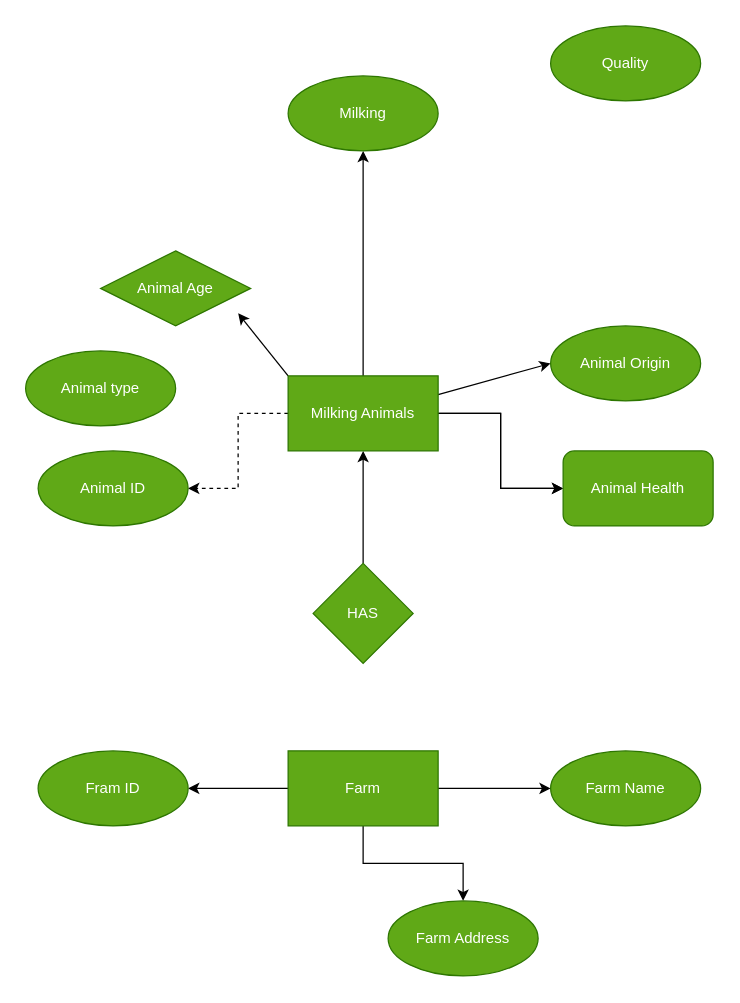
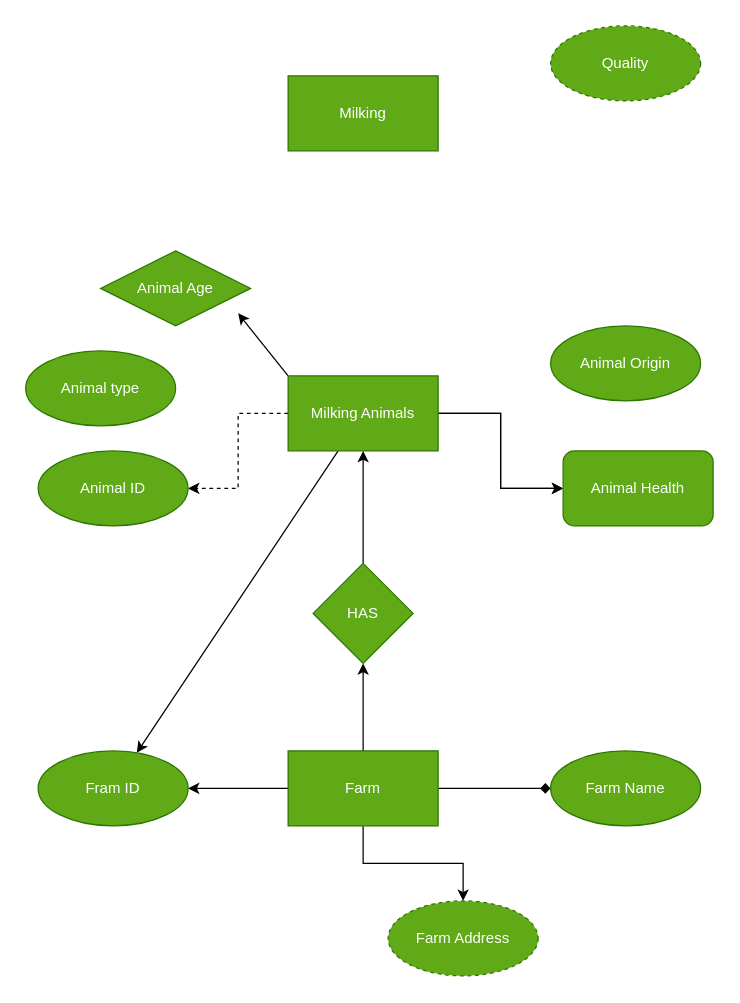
node "Quality": style solid -> dashed
node "Milking": shape ellipse -> rectangle
edge "Milking Animals" -> "Milking": now "Milking Animals" -> "Fram ID"
edge "Milking Animals" -> "Animal Origin": removed
edge "Farm" -> "HAS": added
edge "Farm" -> "Farm Name": arrowhead classic -> diamond
node "Farm Address": style solid -> dashed
